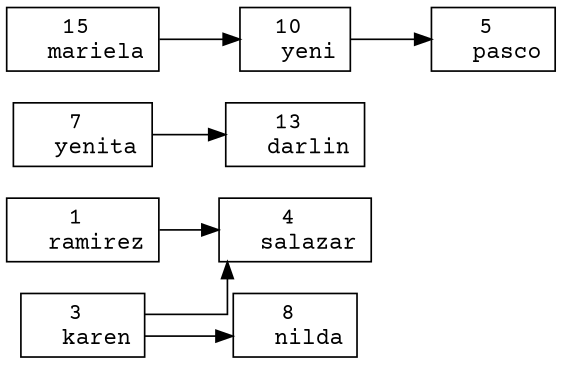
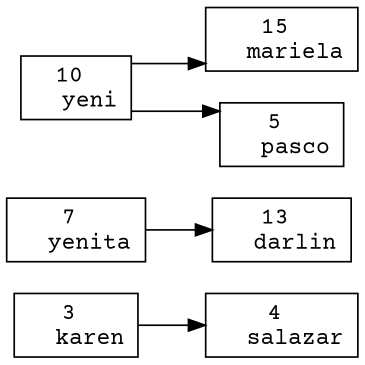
edge "15 mariela" -> "10 yeni": reversed
node "1 ramirez": removed
node "8 nilda": removed
